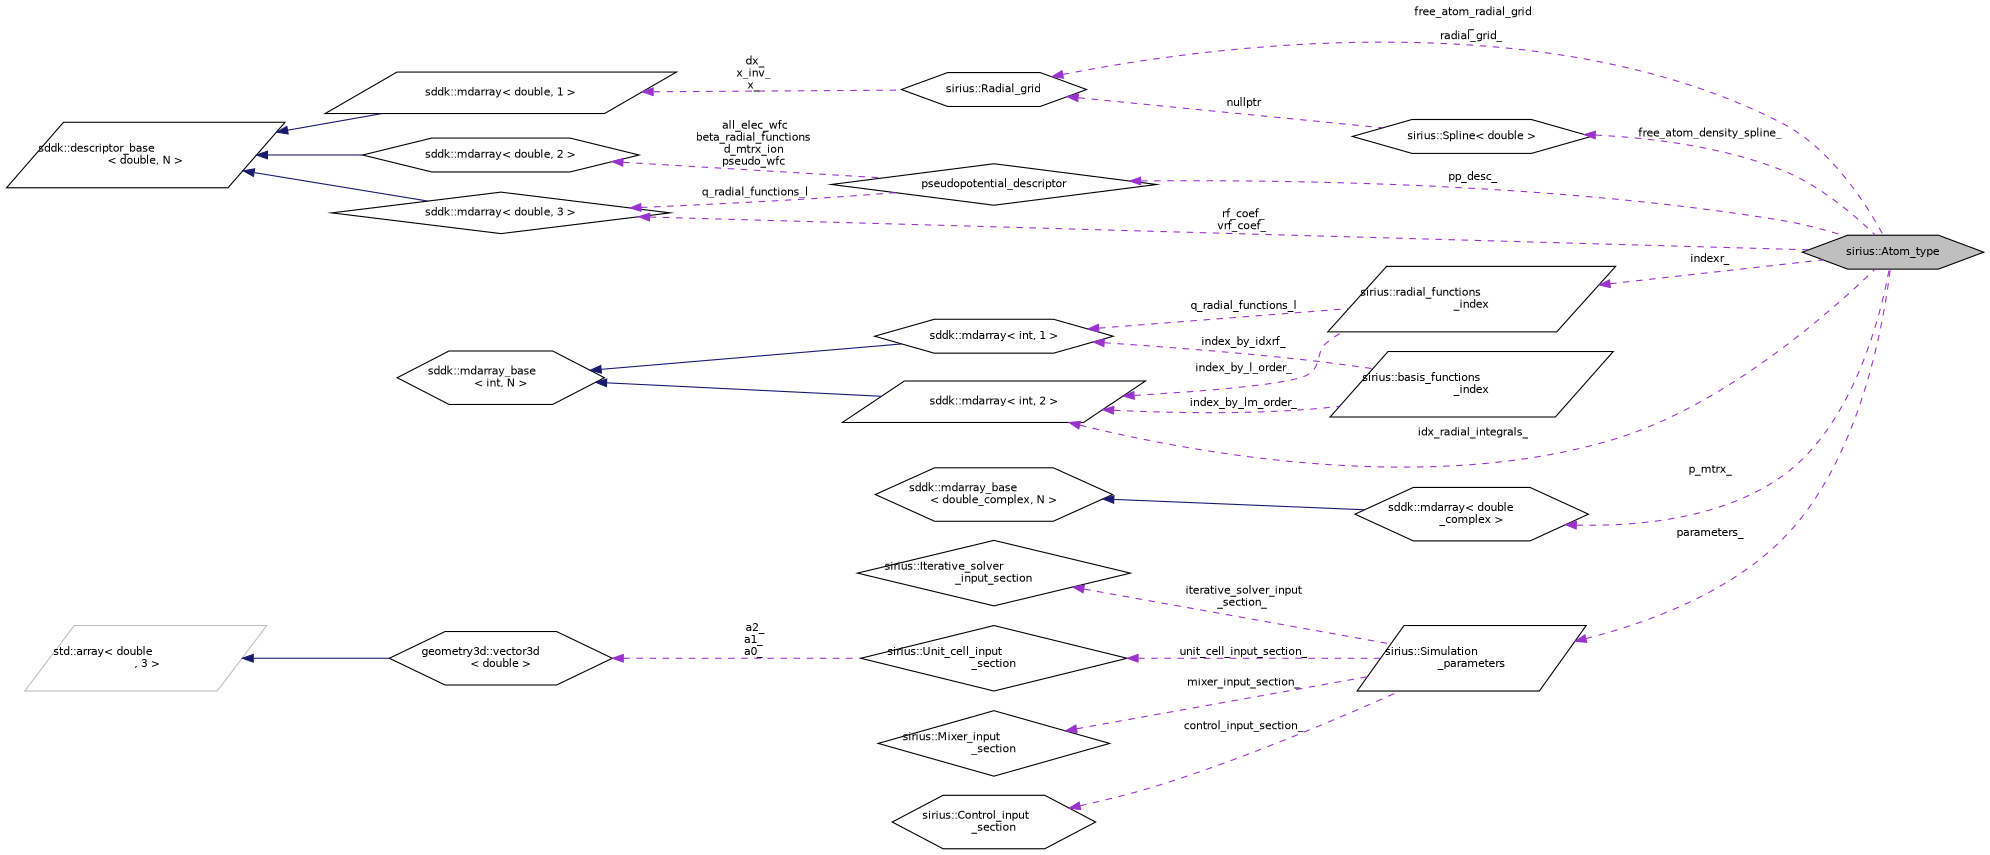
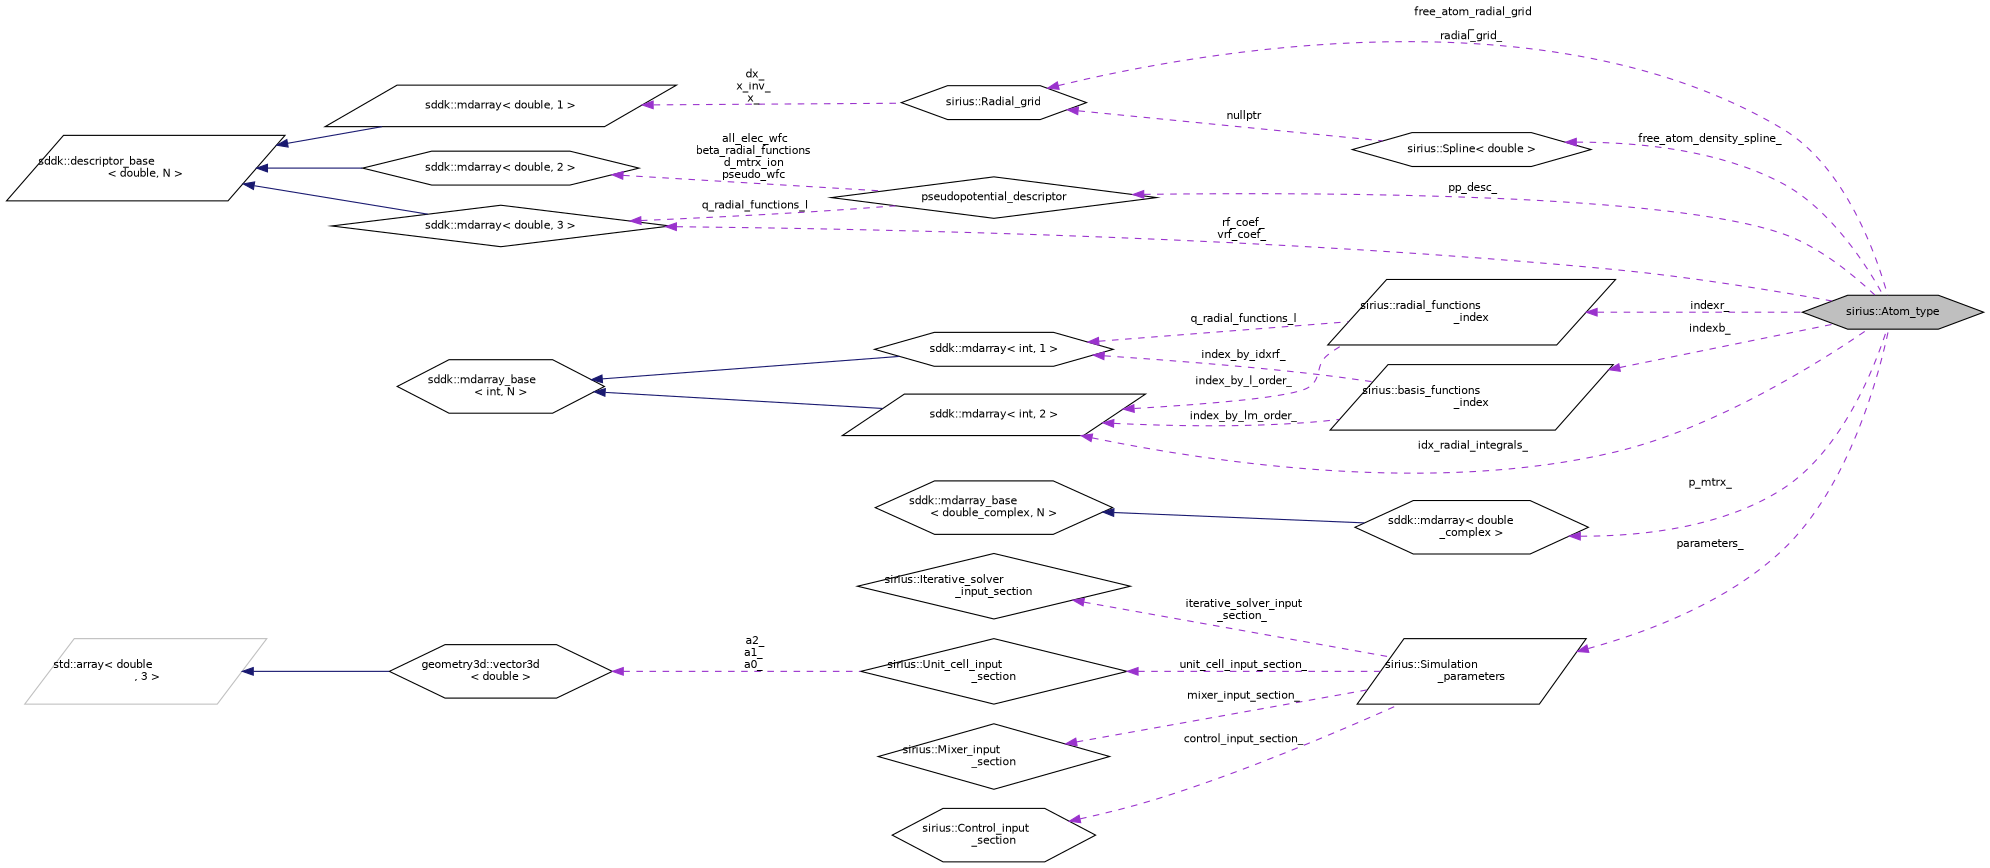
edge "sirius::Atom_type" -> "sirius::basis_functions _index": added, label "indexb_"
